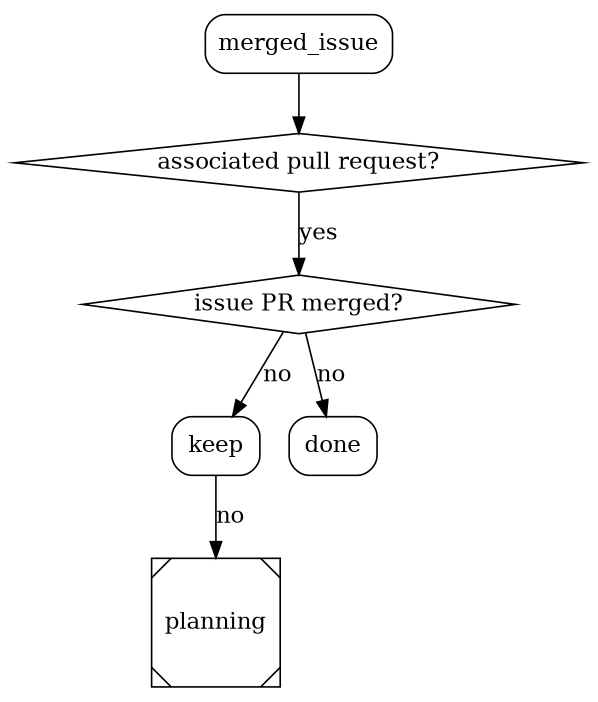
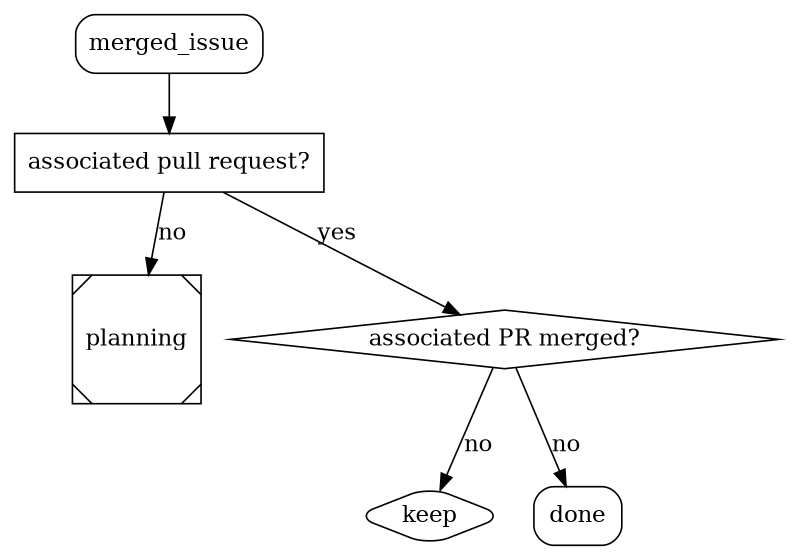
node "associated pull request?": shape diamond -> box
node "issue PR merged?": label "issue PR merged?" -> "associated PR merged?"
node "keep": shape box -> diamond
edge "keep" -> "planning": now "associated pull request?" -> "planning"
